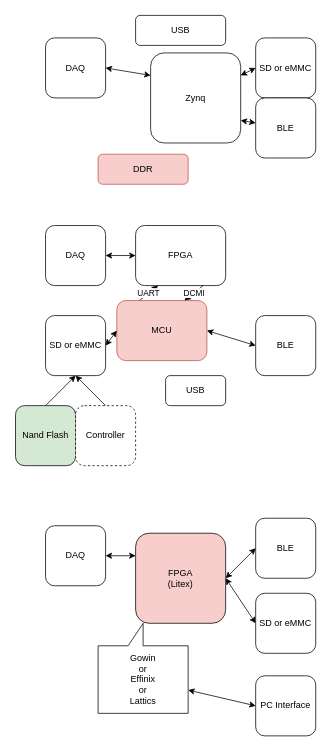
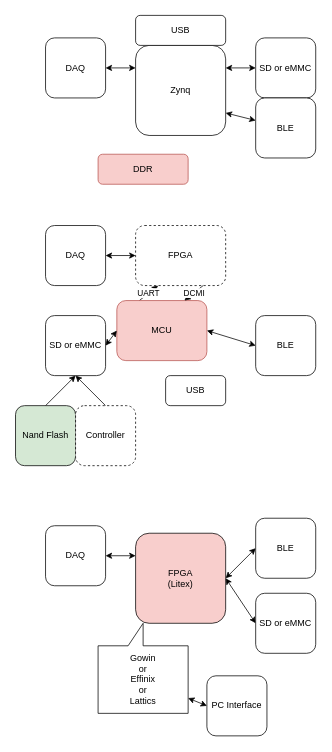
node "Zynq": moved (195, 98) -> (180, 90)
node "FPGA": style solid -> dashed
node "PC Interface": moved (285, 705) -> (237, 705)
